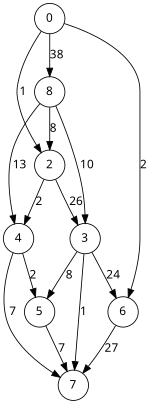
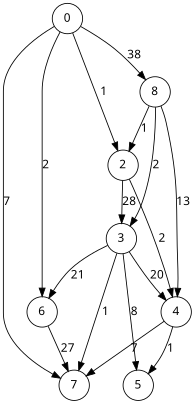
edge "8" -> "2": label "8" -> "1"
edge "8" -> "3": label "10" -> "2"
edge "2" -> "3": label "26" -> "28"
edge "3" -> "4": added, label "20"
edge "4" -> "5": label "2" -> "1"
edge "3" -> "6": label "24" -> "21"
edge "5" -> "7": now "0" -> "7"
